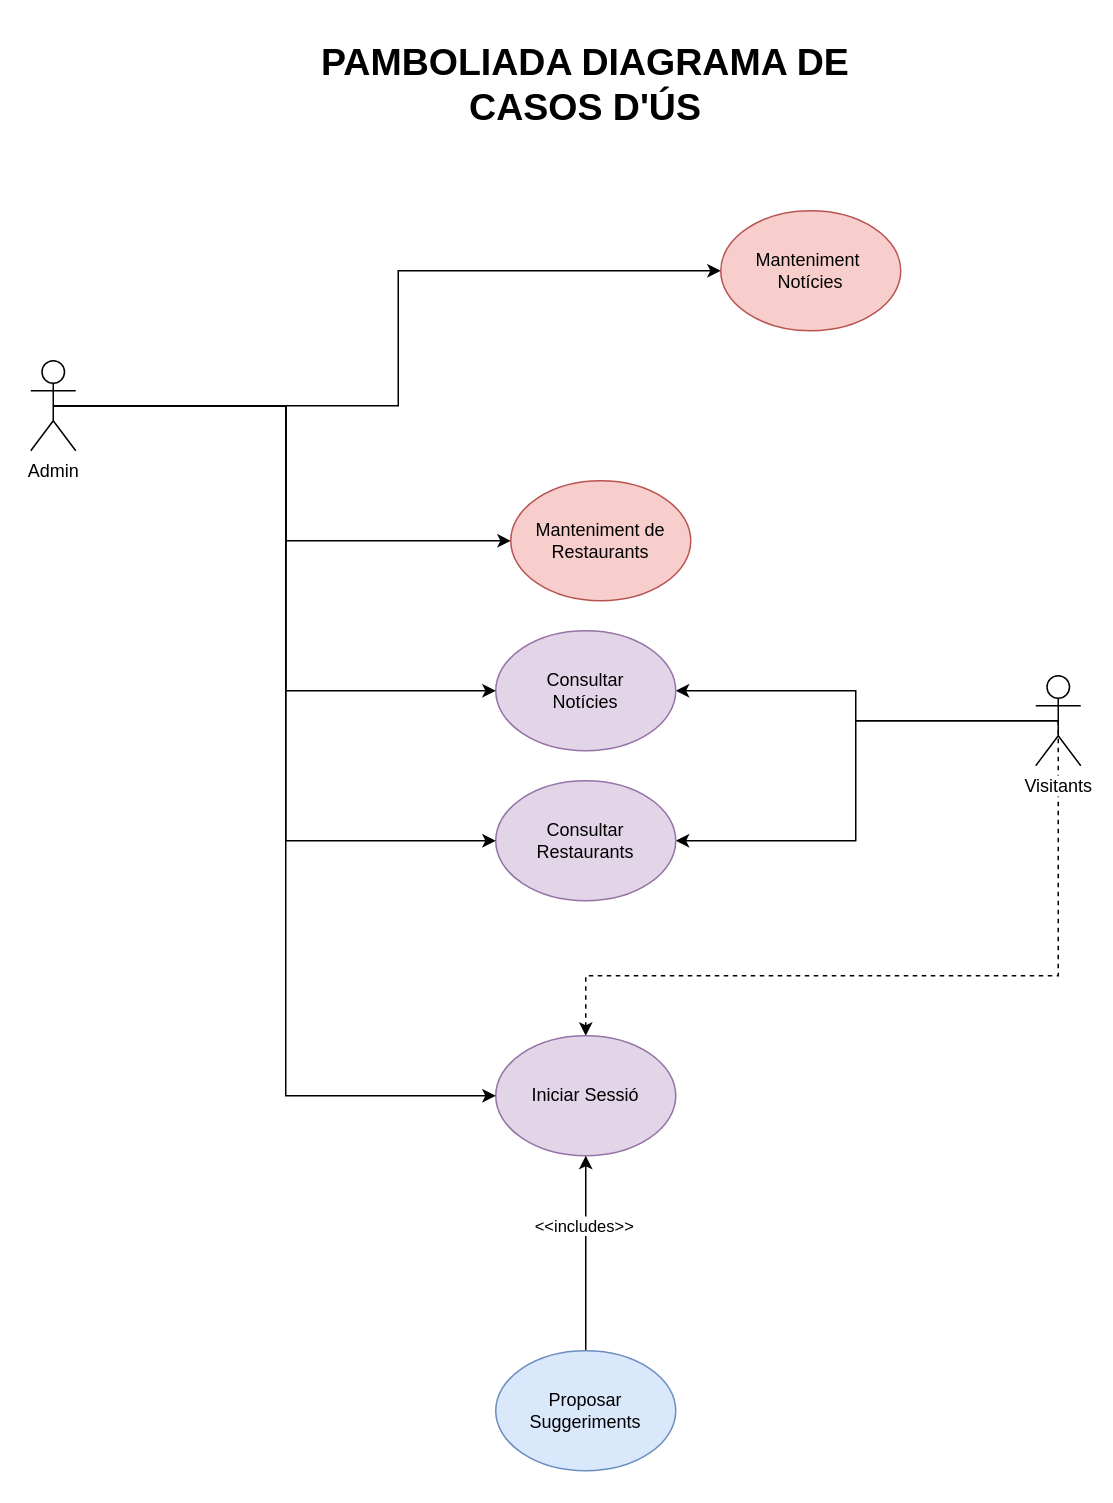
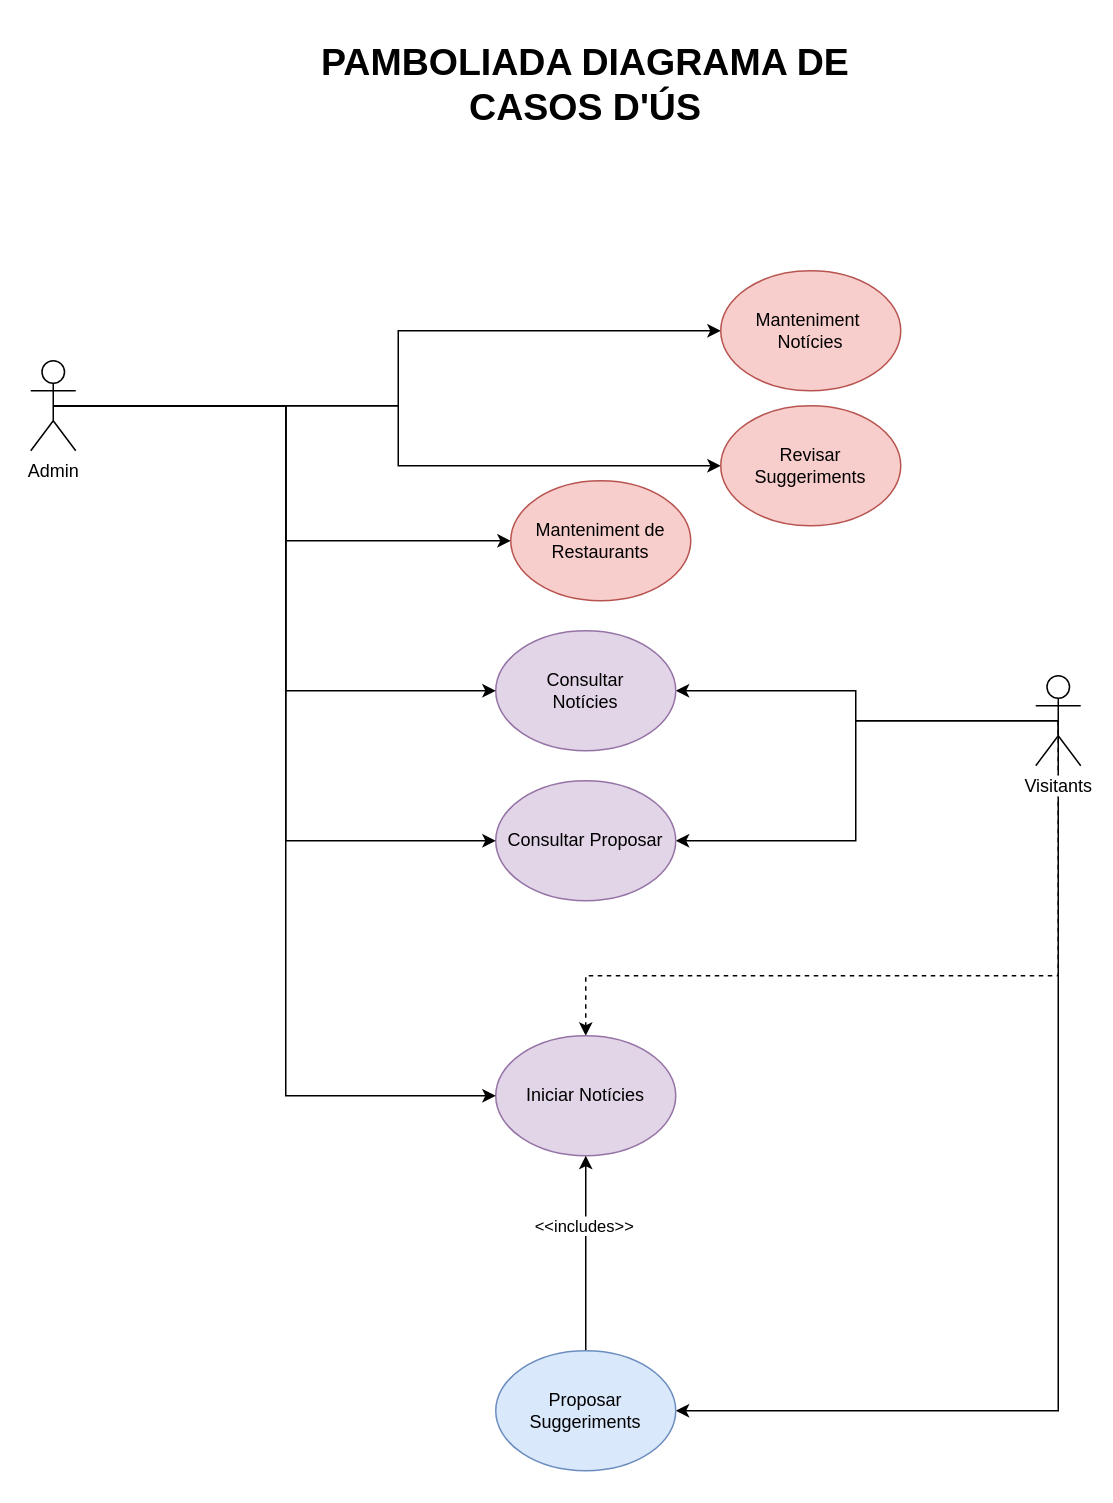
node "Manteniment Notícies": moved (811, 271) -> (811, 331)
edge "Admin" -> "Revisar Suggeriments": added
node "Revisar Suggeriments": added
node "Consultar Restaurants": label "Consultar Restaurants" -> "Consultar Proposar"
node "Iniciar Sessió": label "Iniciar Sessió" -> "Iniciar Notícies"
edge "Visitants" -> "Proposar Suggeriments": added
